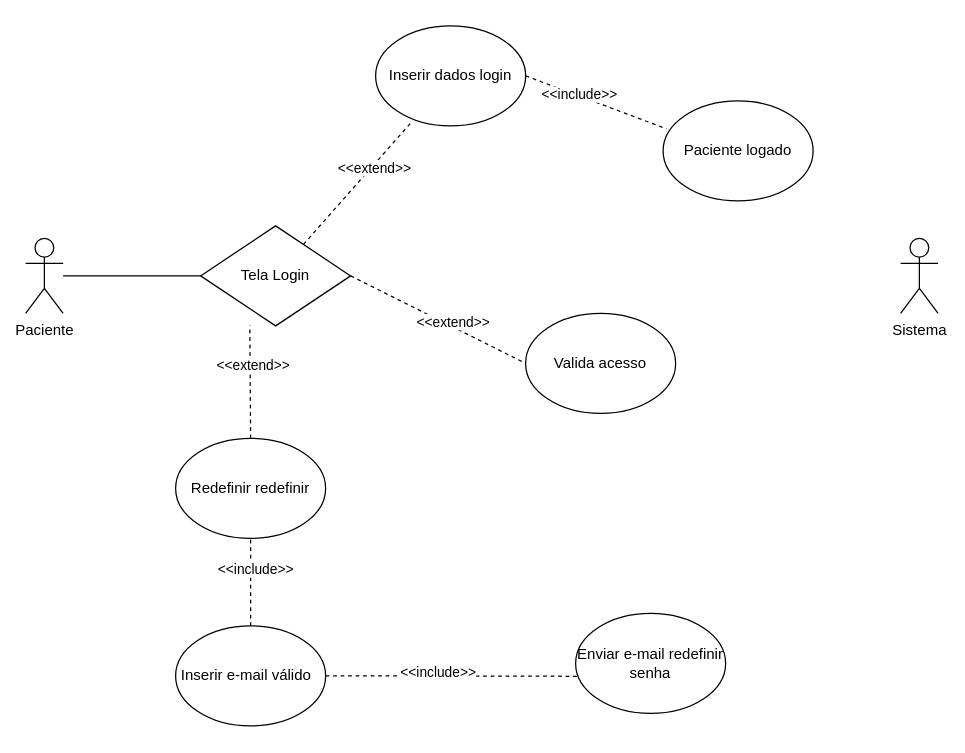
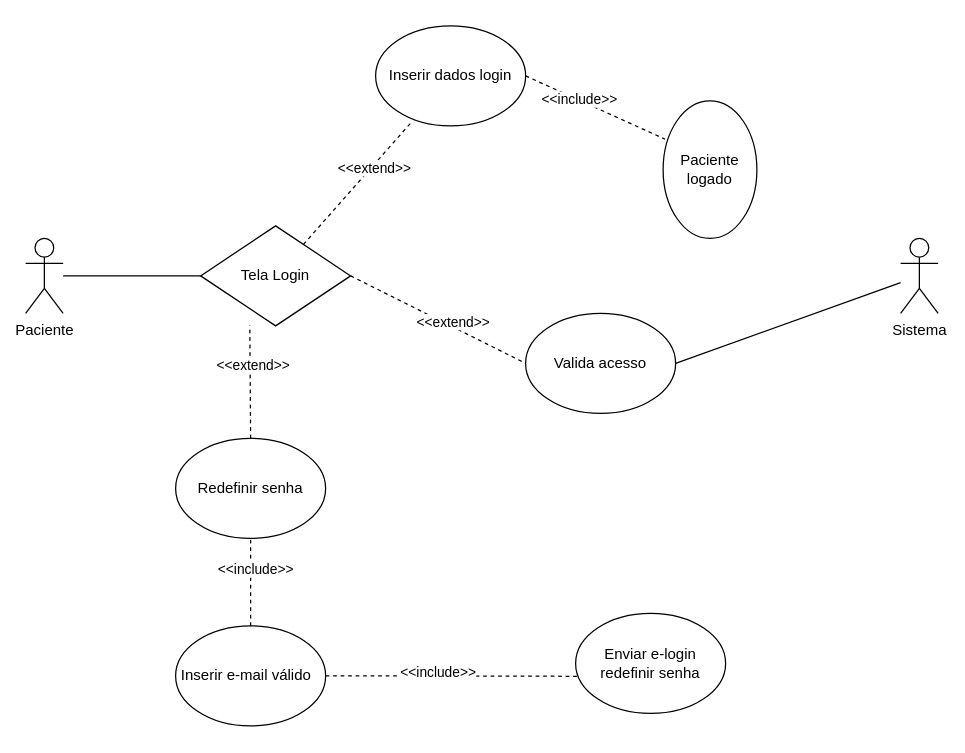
node "Paciente logado": size 150x100 -> 94x138
edge "Sistema" -- "Valida acesso": added
node "Redefinir redefinir": label "Redefinir redefinir" -> "Redefinir senha"
node "Enviar e-mail redefinir senha": label "Enviar e-mail redefinir senha" -> "Enviar e-login redefinir senha"
